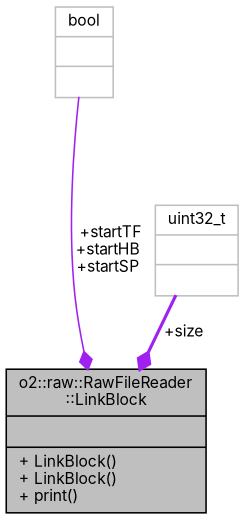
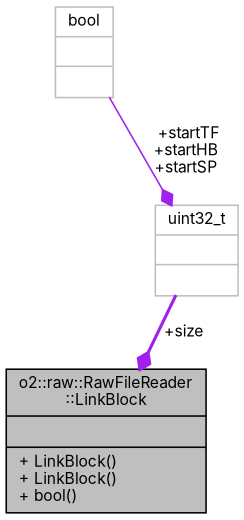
edge "bool" -> "o2::raw::RawFileReader": now "bool" -> "uint32_t"
node "o2::raw::RawFileReader": text "+ print()" -> "+ bool()"
